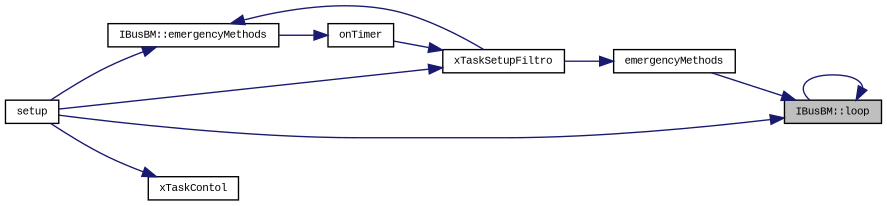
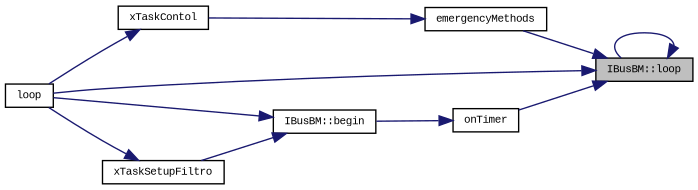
node "IBusBM::emergencyMethods": label "IBusBM::emergencyMethods" -> "IBusBM::begin"
edge "onTimer" -> "xTaskSetupFiltro": now "onTimer" -> "IBusBM::loop"
edge "xTaskSetupFiltro" -> "emergencyMethods": now "xTaskContol" -> "emergencyMethods"
node "setup": label "setup" -> "loop"
